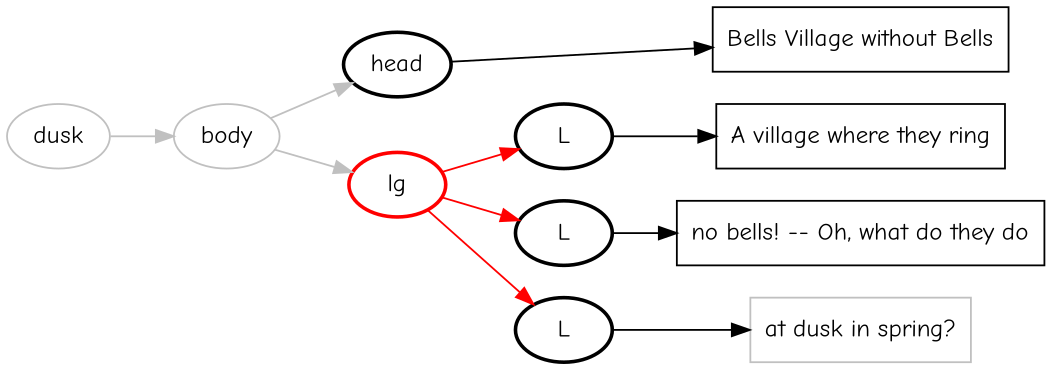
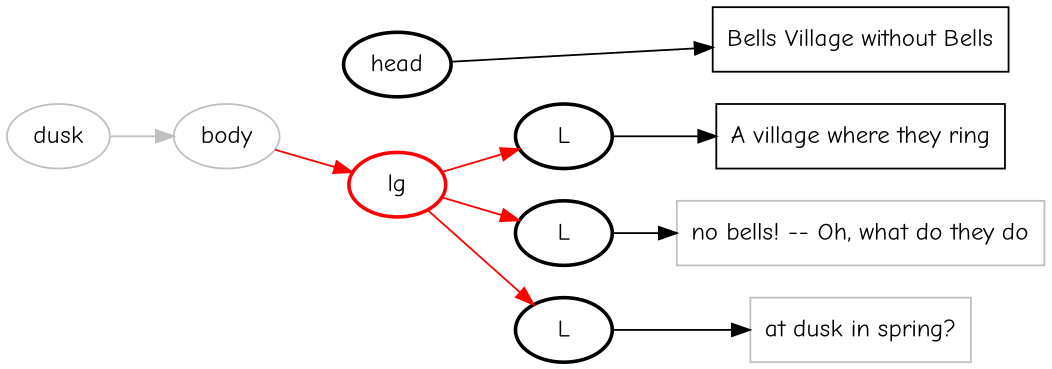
edge "body" -> "head": removed
edge "body" -> "lg": color gray -> red
node "no bells! -- Oh, what do they do": color black -> gray
